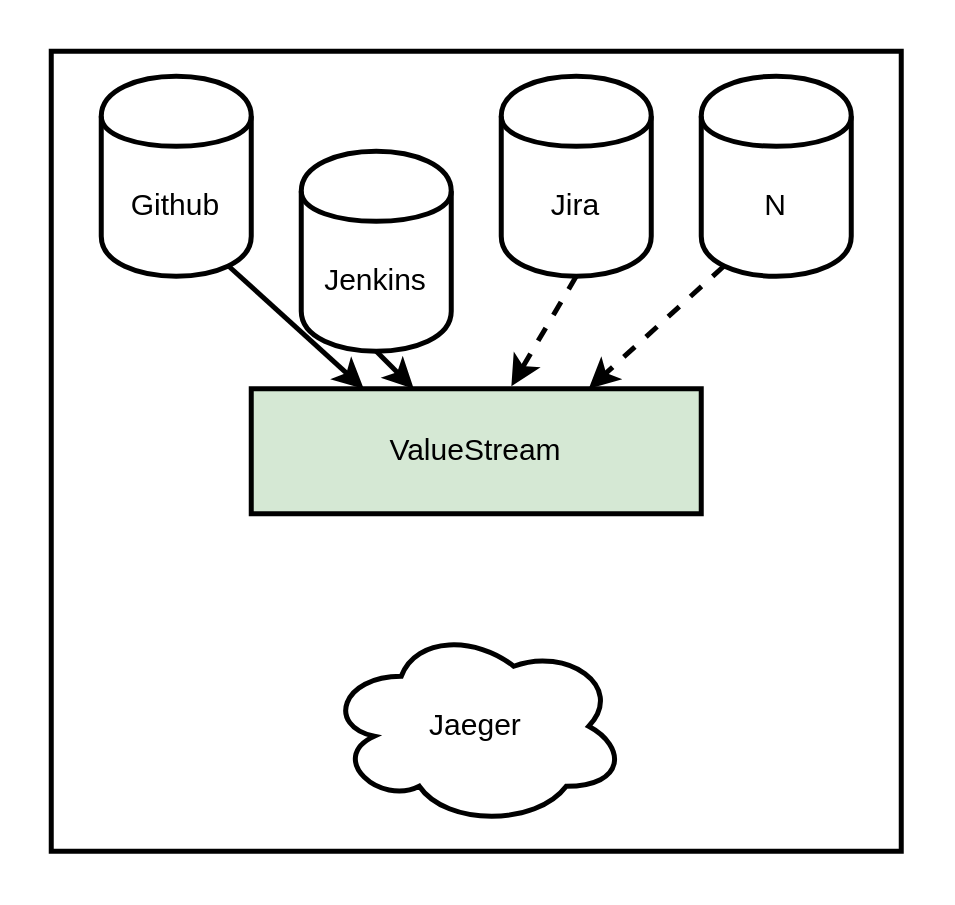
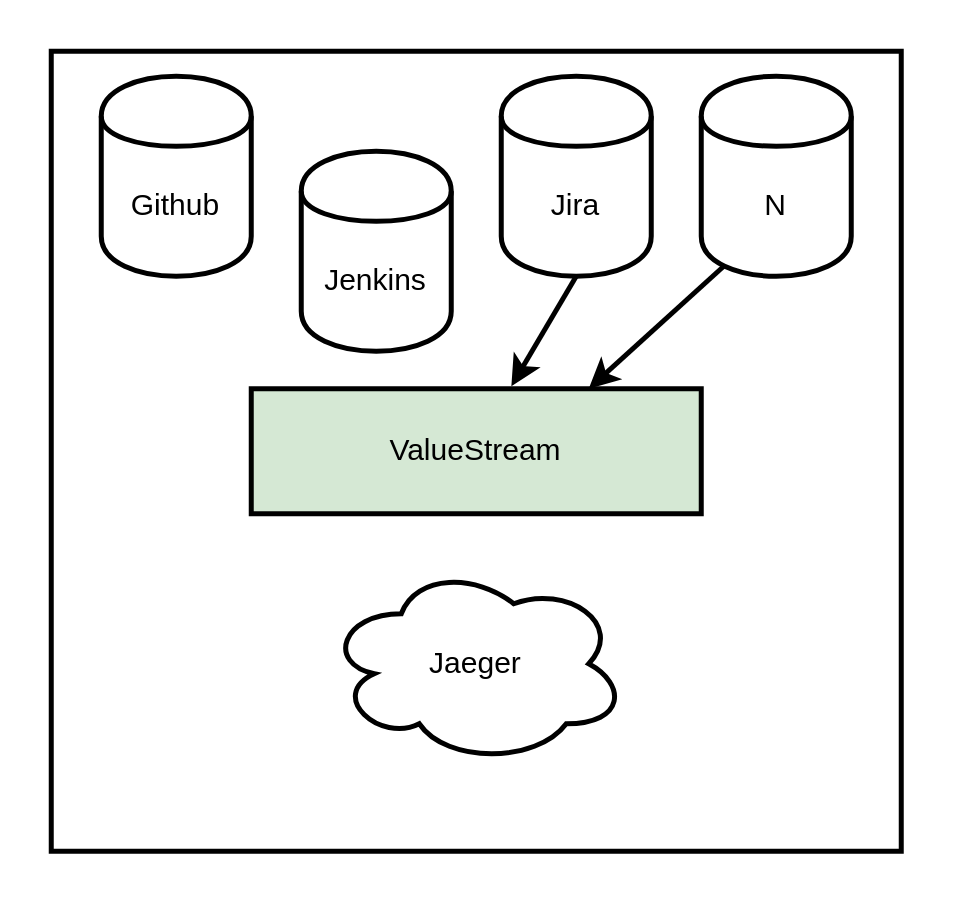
edge "Jira" -> "ValueStream": style dashed -> solid
edge "Github" -> "ValueStream": removed
edge "N" -> "ValueStream": style dashed -> solid
edge "Jenkins" -> "ValueStream": removed
node "Jaeger": moved (476, 726) -> (476, 664)
